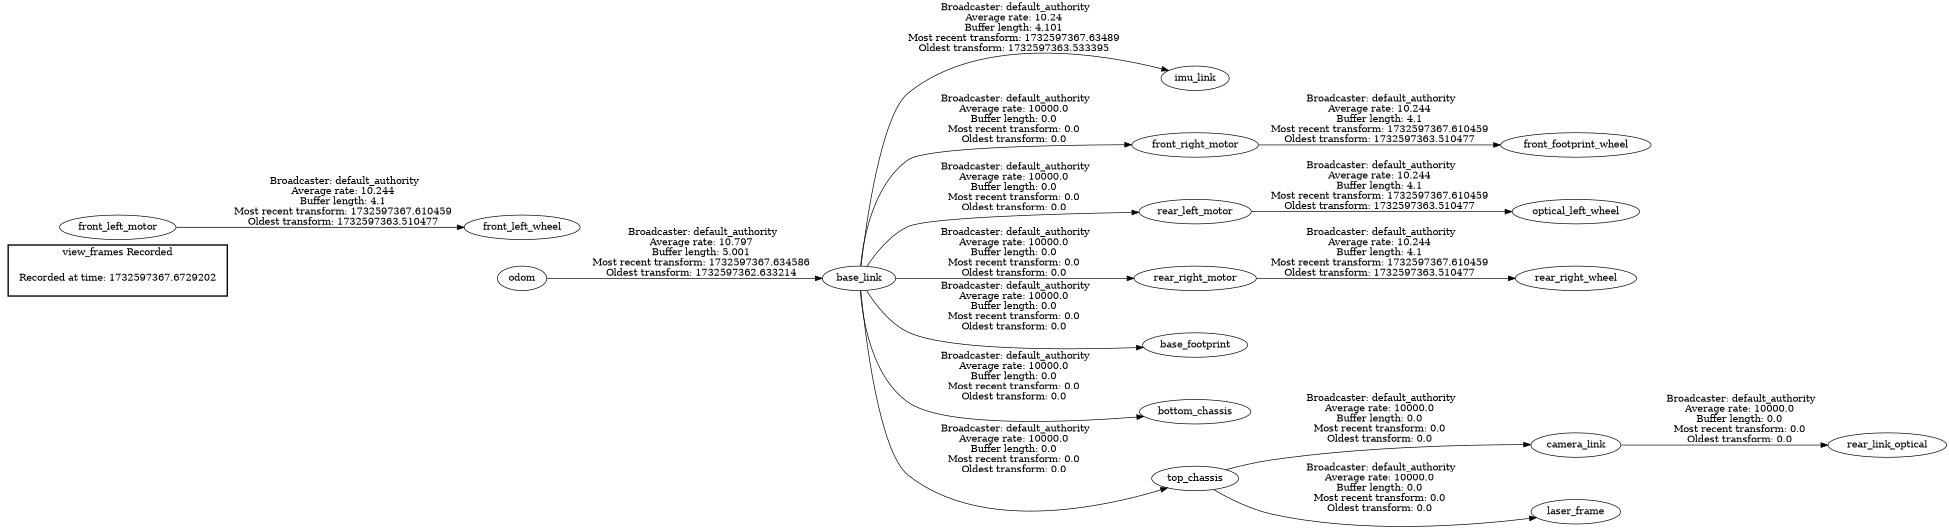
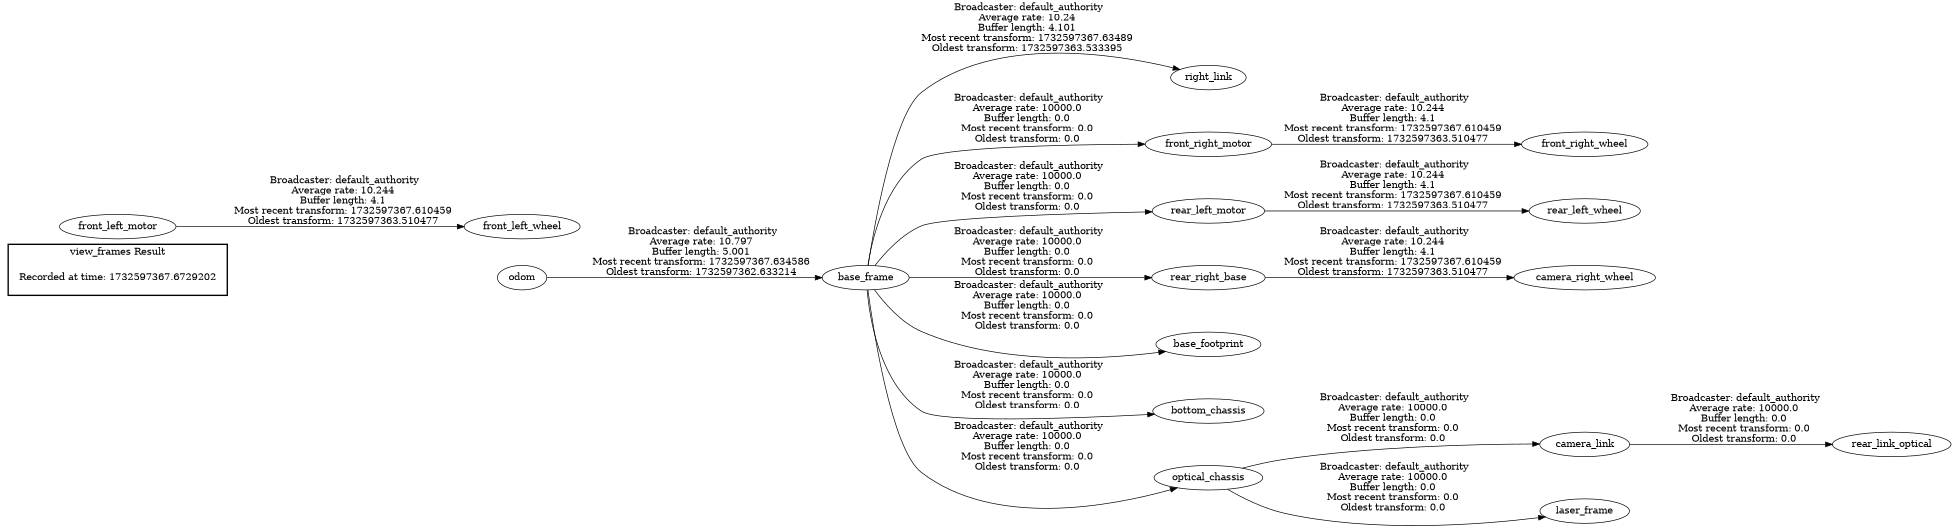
node "imu_link": label "imu_link" -> "right_link"
node "front_footprint_wheel": label "front_footprint_wheel" -> "front_right_wheel"
node "optical_left_wheel": label "optical_left_wheel" -> "rear_left_wheel"
cluster "view_frames Recorded": label "view_frames Recorded" -> "view_frames Result"
node "base_link": label "base_link" -> "base_frame"
node "rear_right_motor": label "rear_right_motor" -> "rear_right_base"
node "rear_right_wheel": label "rear_right_wheel" -> "camera_right_wheel"
node "top_chassis": label "top_chassis" -> "optical_chassis"
